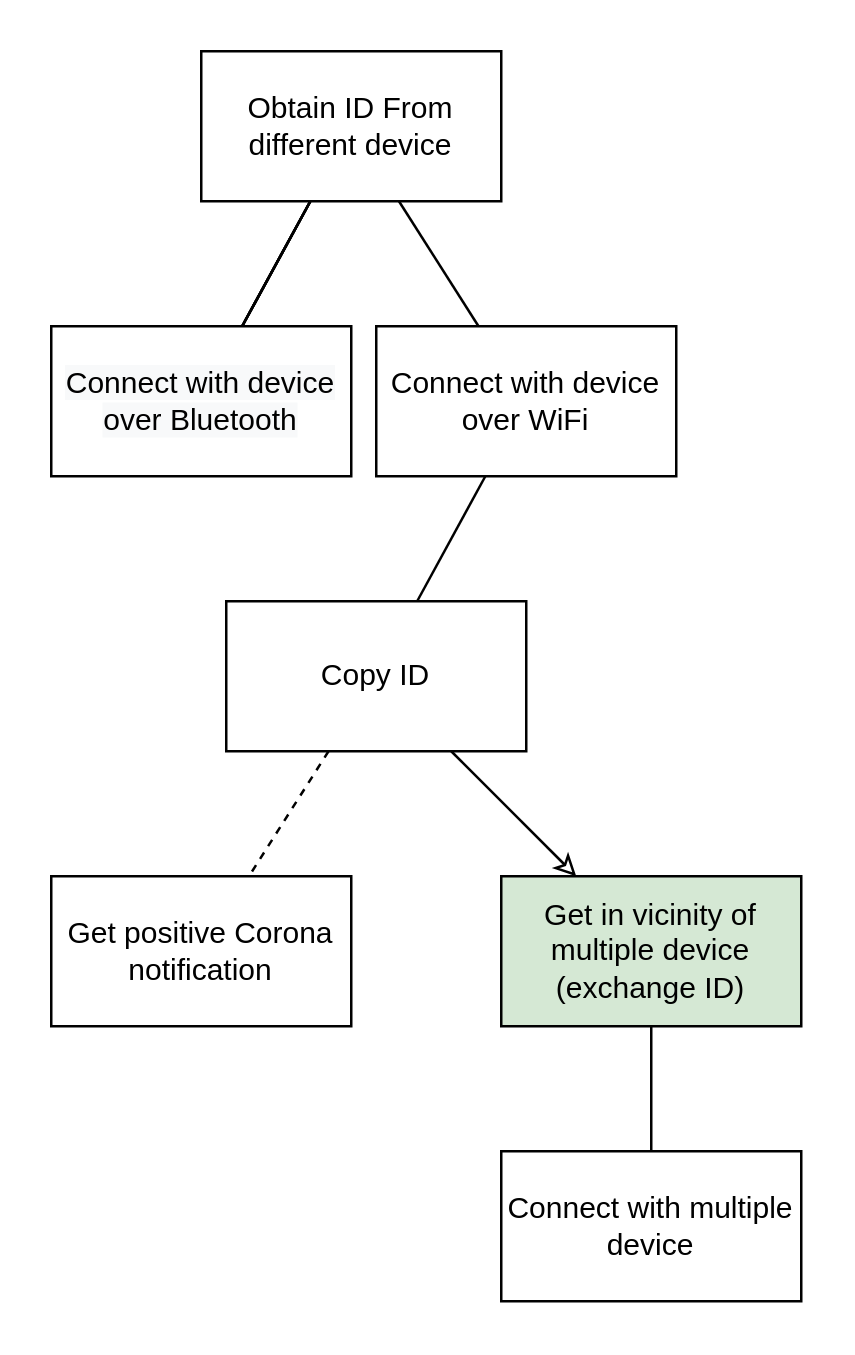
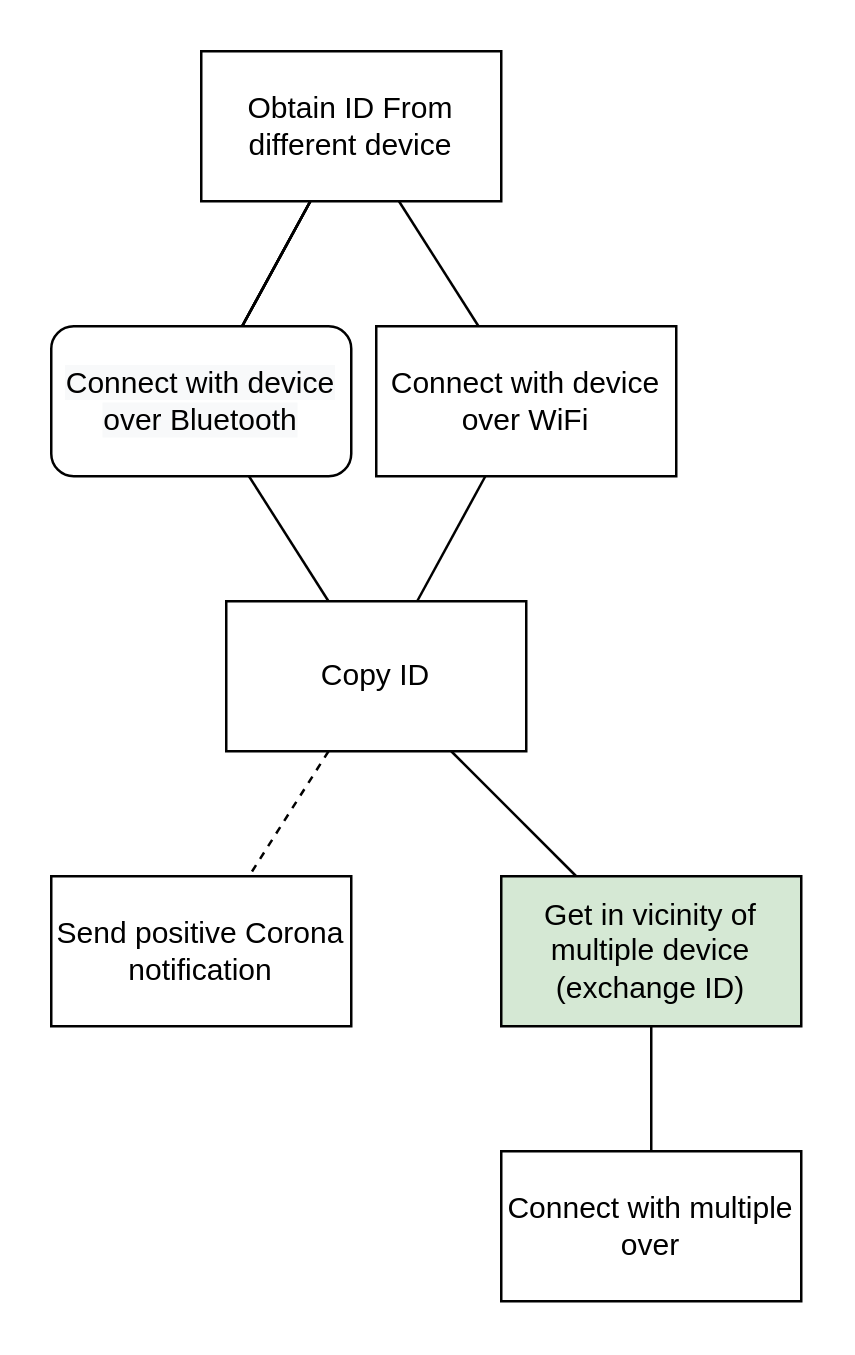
node "Connect with device over Bluetooth": shape rectangle -> rounded rectangle
edge "Connect with device over Bluetooth" -- "Copy ID": added
edge "Copy ID" -> "Get in vicinity of multiple device (exchange ID)": arrowhead classic -> none
node "Get positive Corona notification": label "Get positive Corona notification" -> "Send positive Corona notification"
node "Connect with multiple device": label "Connect with multiple device" -> "Connect with multiple over"
